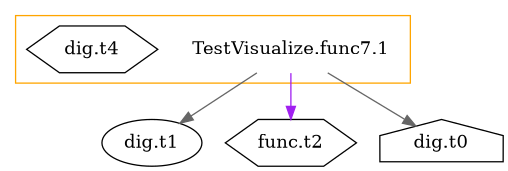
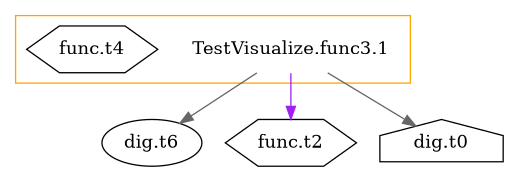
node "dig.t4": label "dig.t4" -> "func.t4"
node "TestVisualize.func7.1": label "TestVisualize.func7.1" -> "TestVisualize.func3.1"
node "dig.t1": label "dig.t1" -> "dig.t6"
